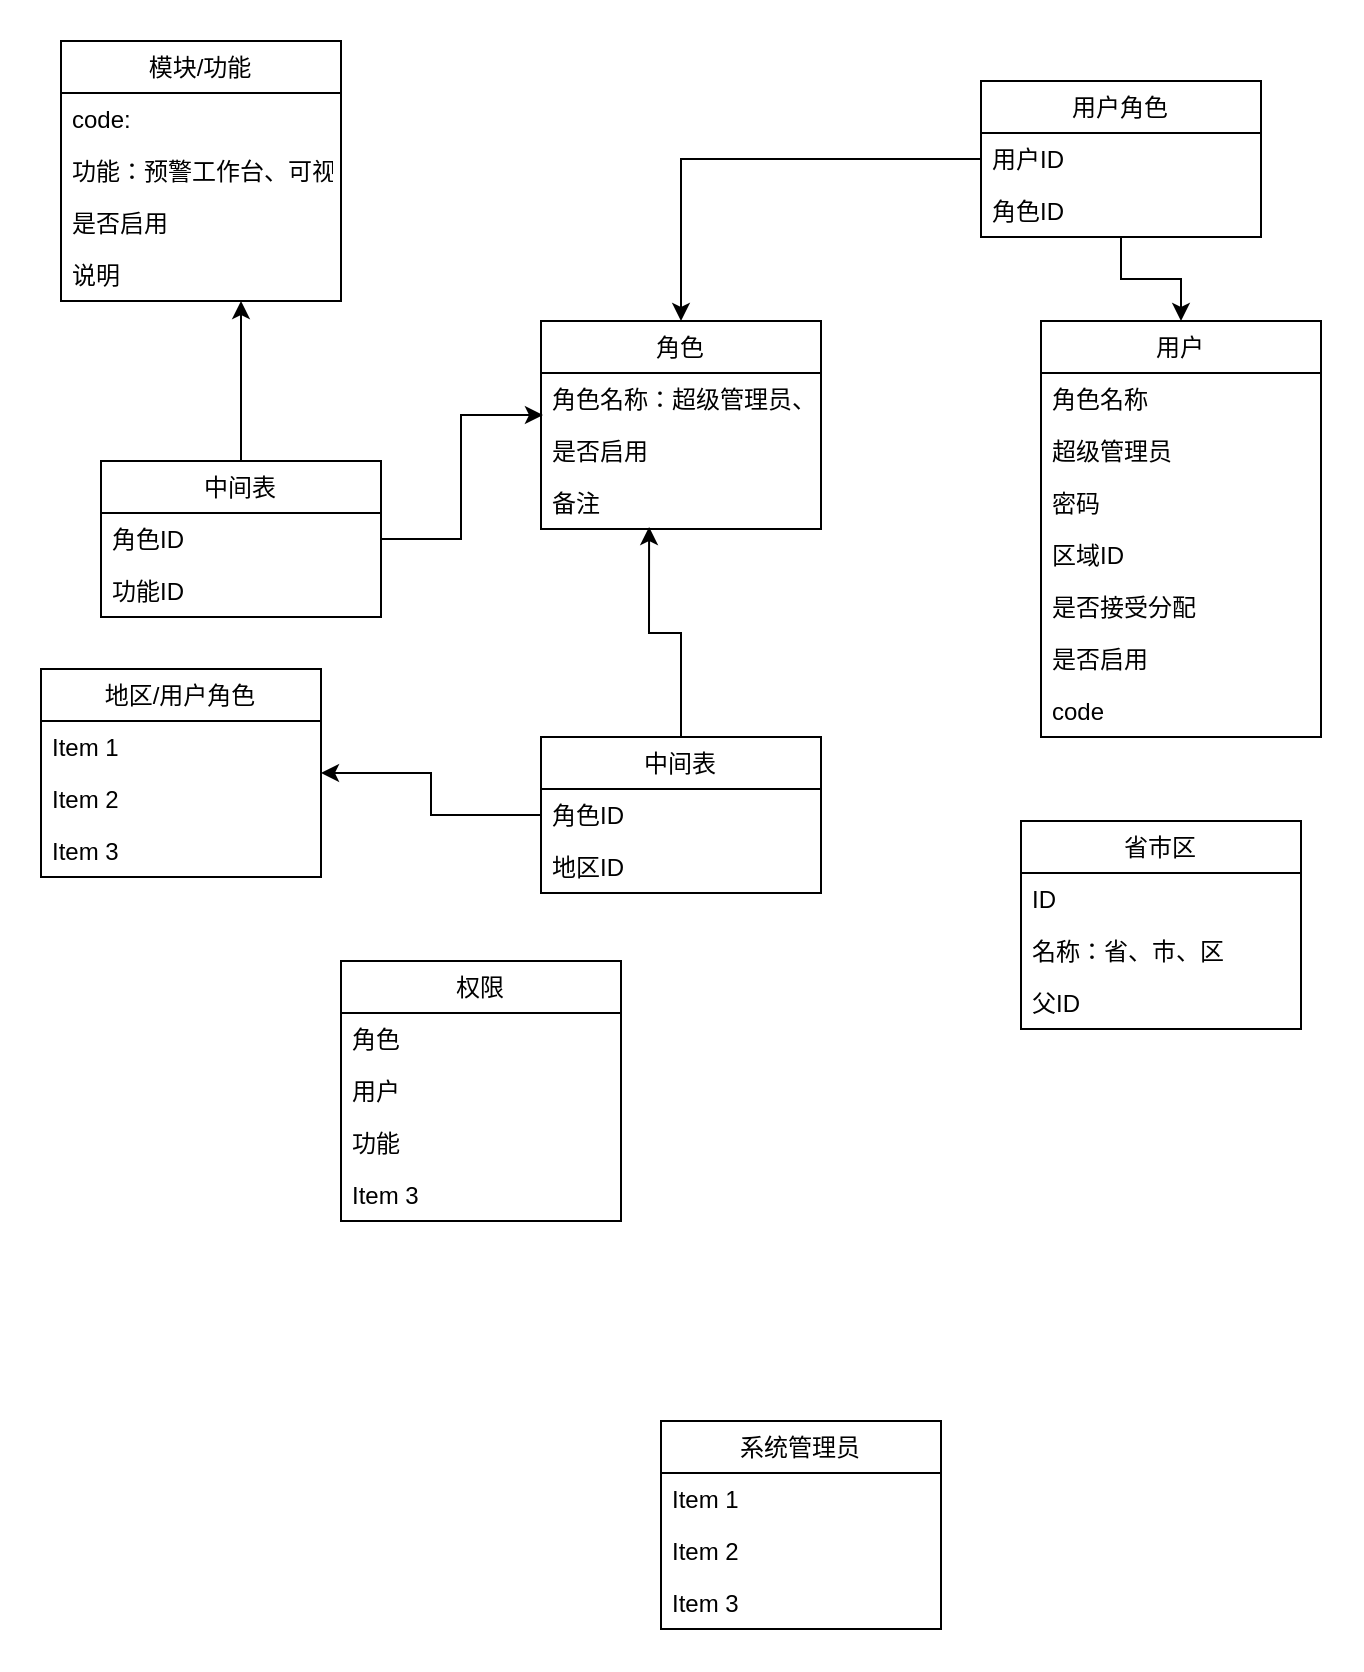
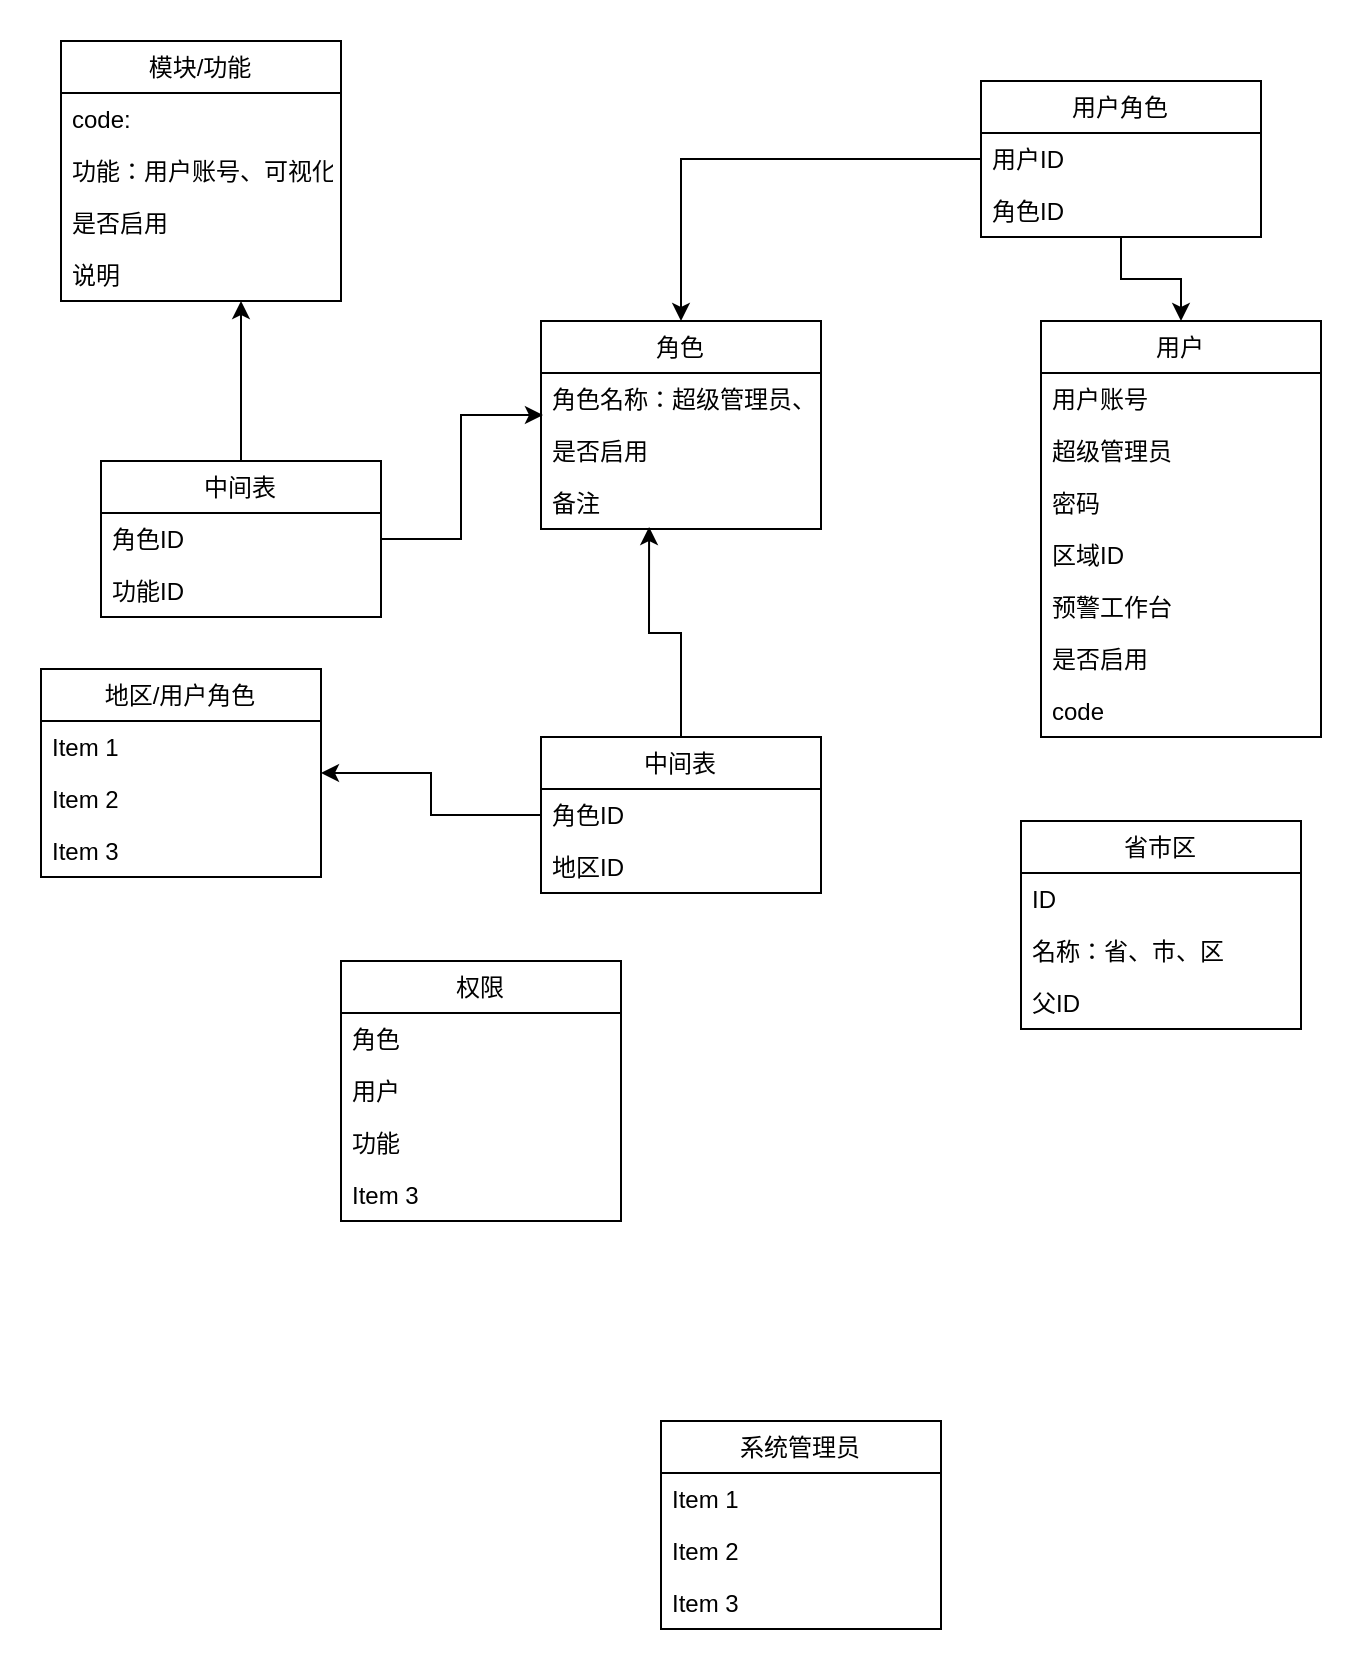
node "功能：预警工作台、可视化大屏": label "功能：预警工作台、可视化大屏" -> "功能：用户账号、可视化大屏"
node "角色名称": label "角色名称" -> "用户账号"
node "是否接受分配": label "是否接受分配" -> "预警工作台"
